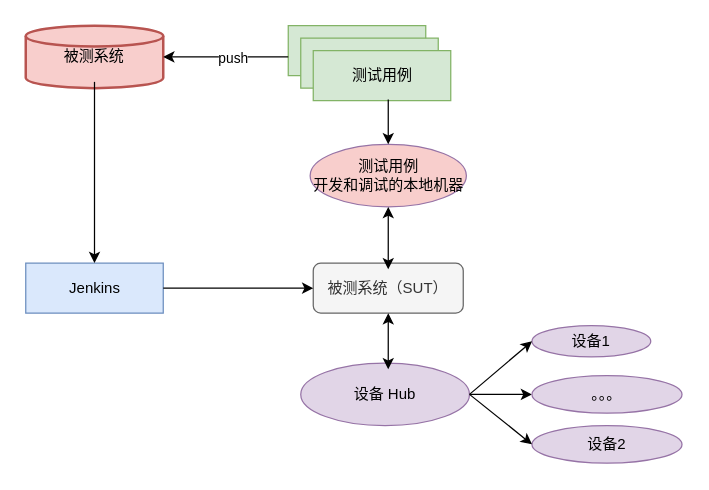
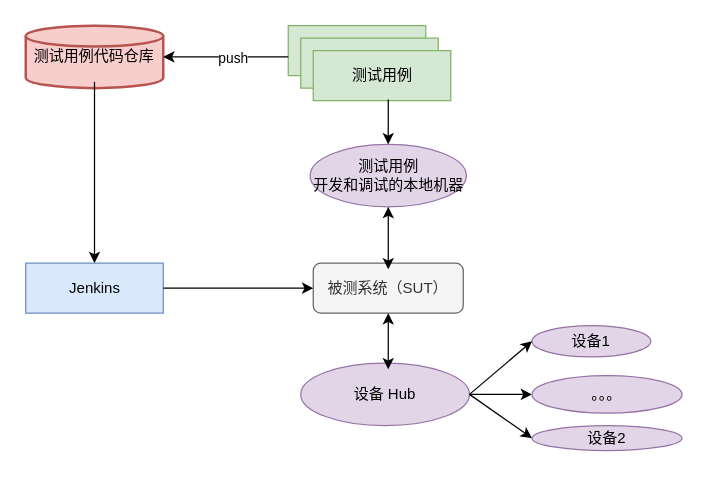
node "被测系统": label "被测系统" -> "测试用例代码仓库"
node "测试用例 开发和调试的本地机器": fillcolor #f8cecc -> #e1d5e7
node "设备2": size 150x38 -> 150x25
